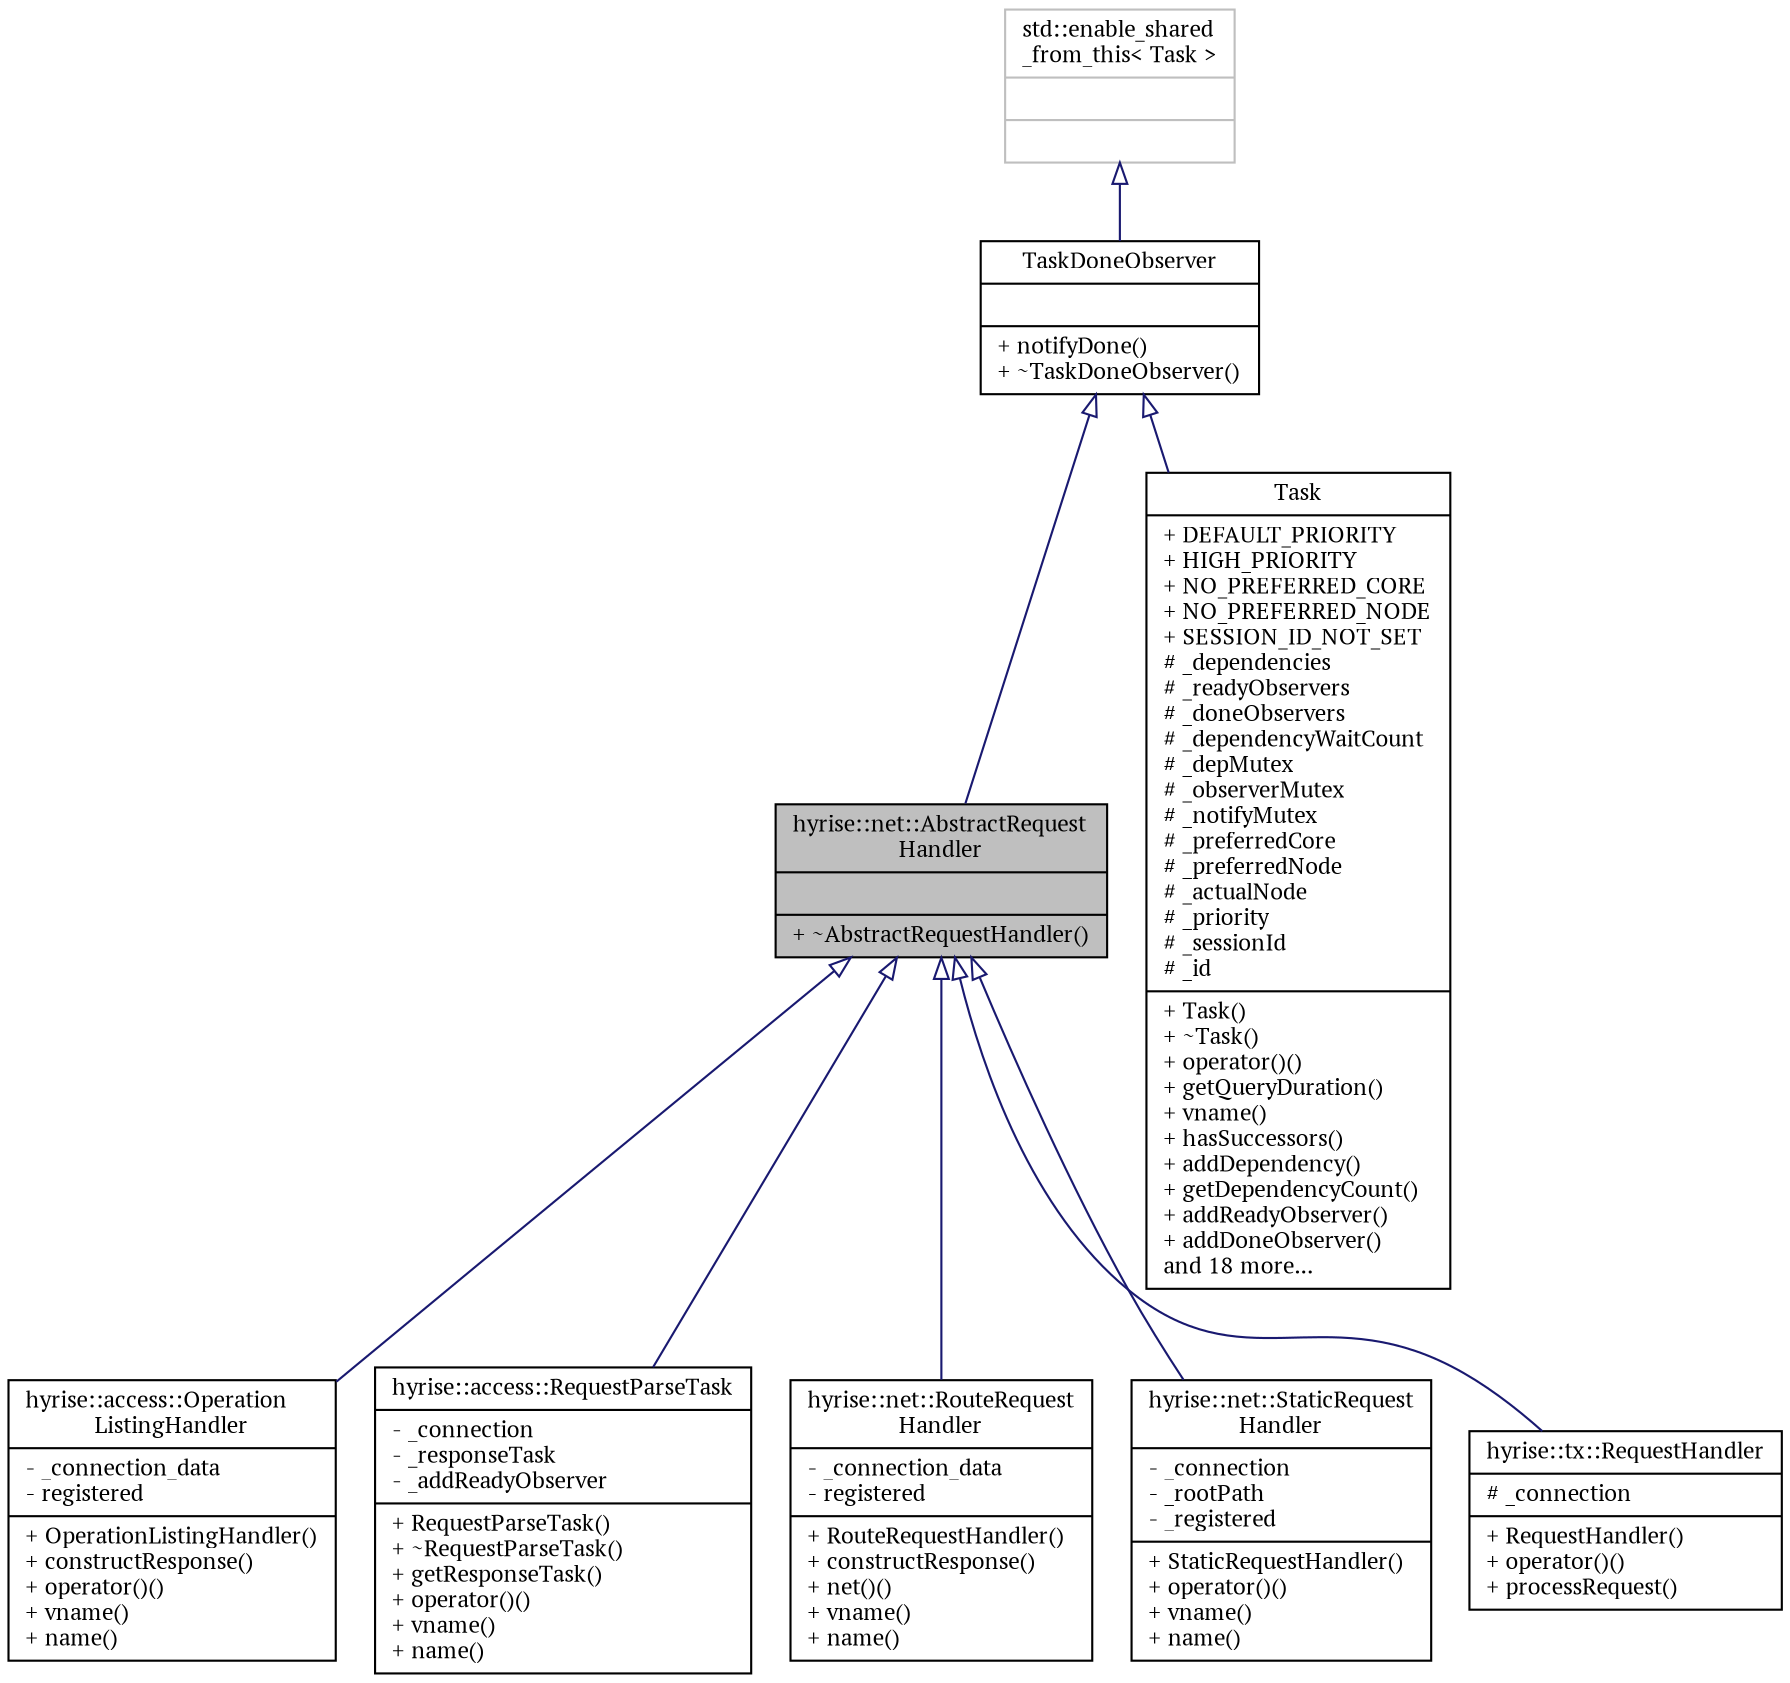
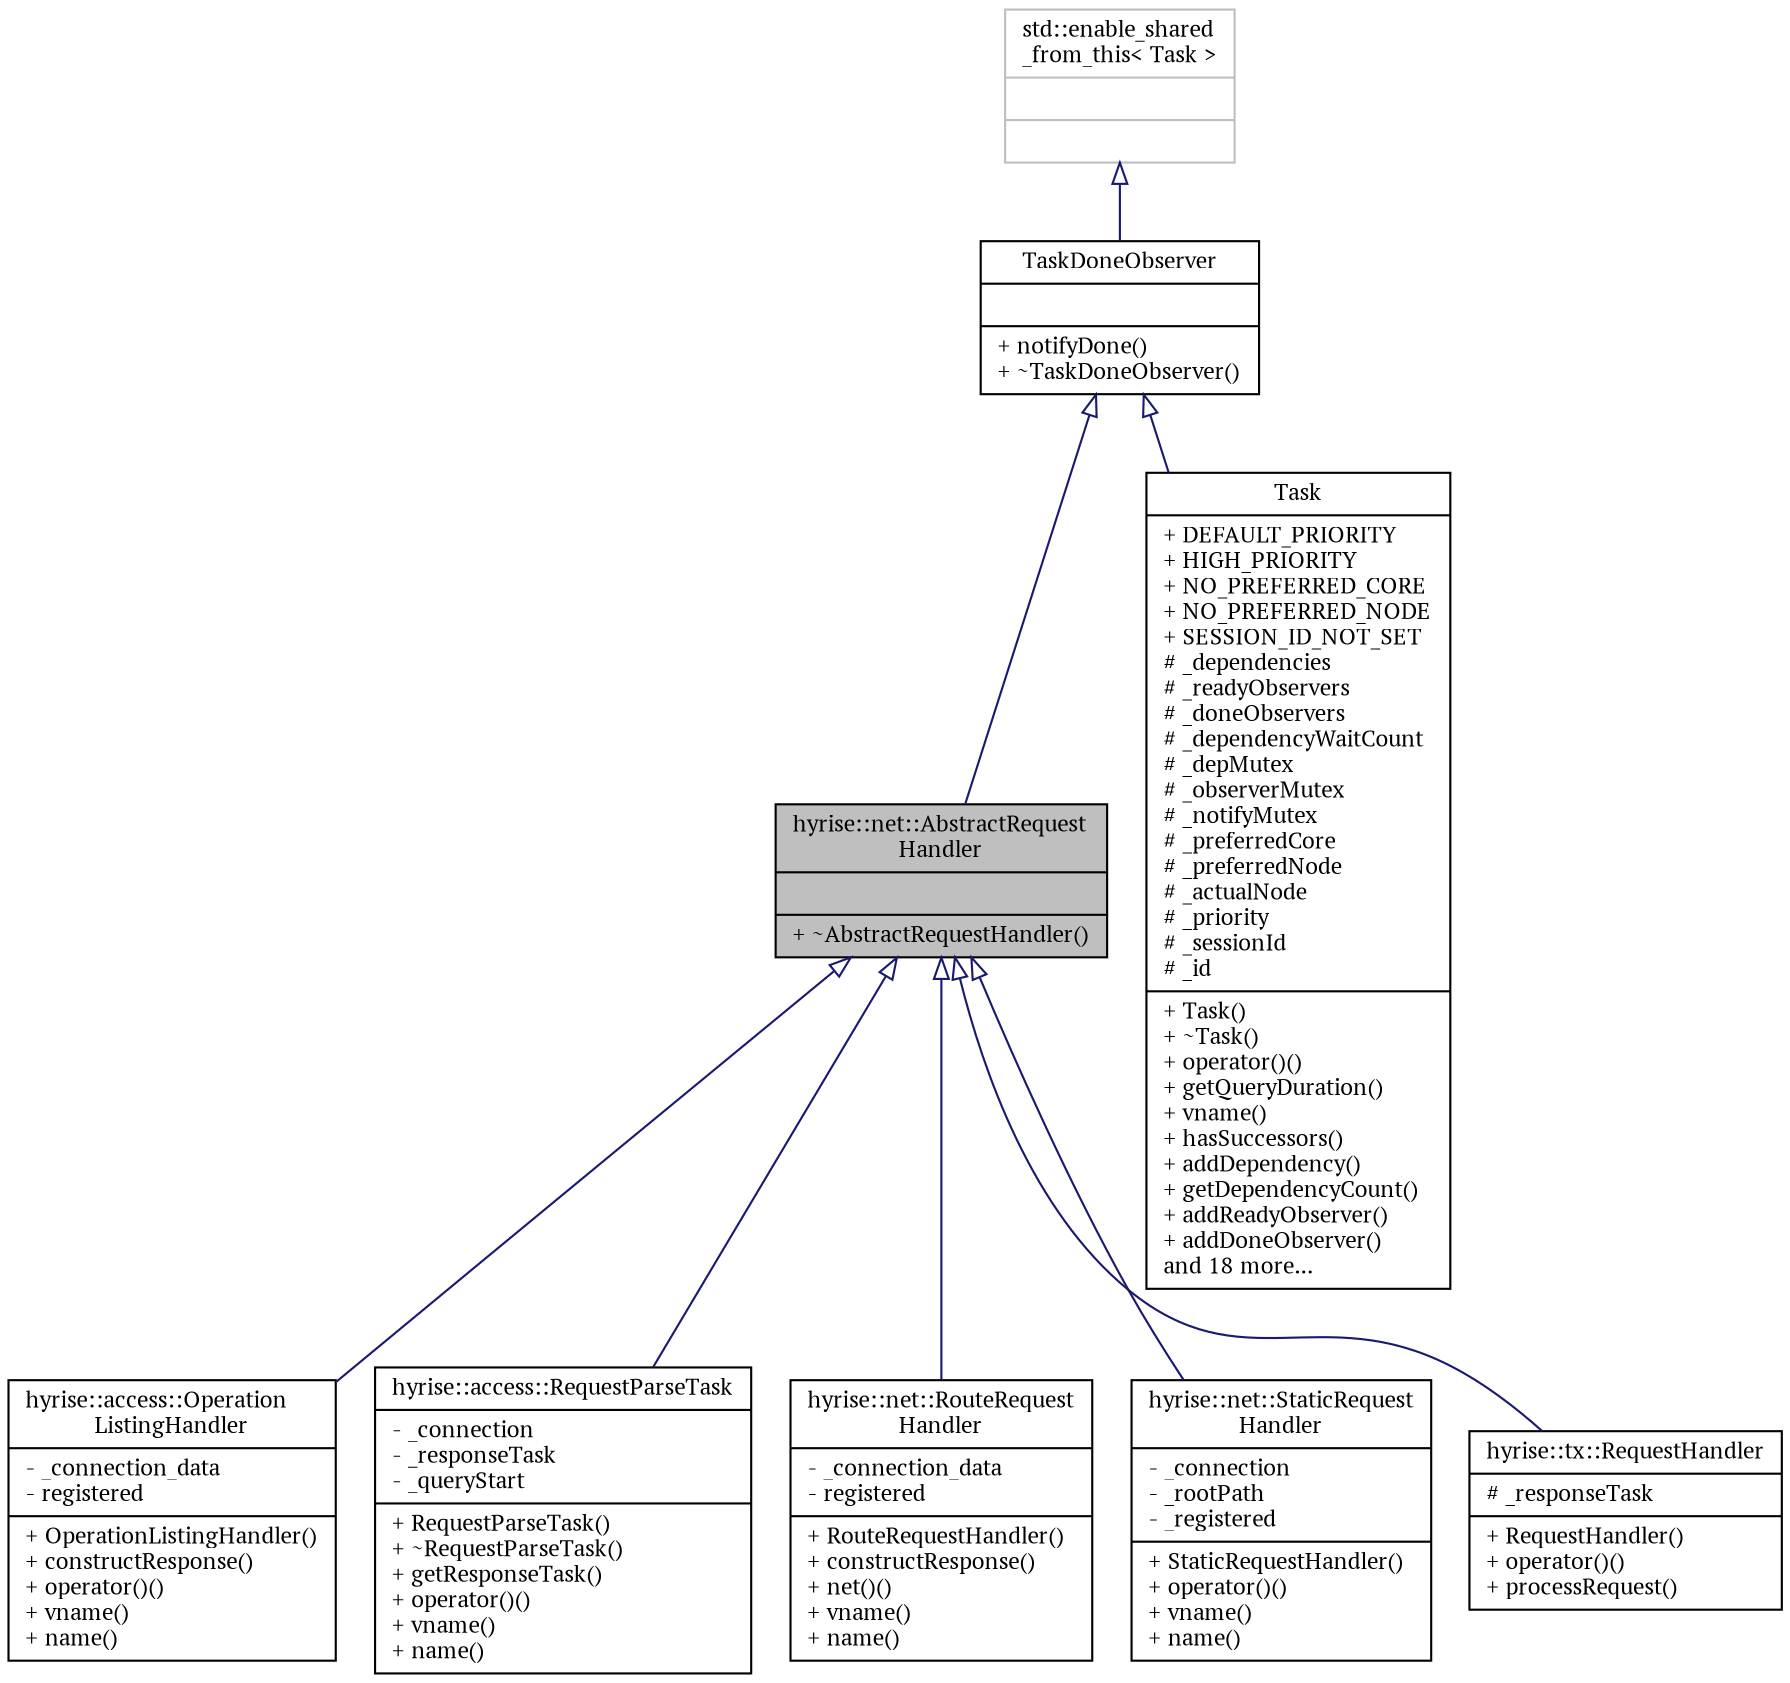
node "hyrise::access::RequestParseTask": text "- _addReadyObserver" -> "- _queryStart"
node "hyrise::tx::RequestHandler": text "# _connection" -> "# _responseTask"
